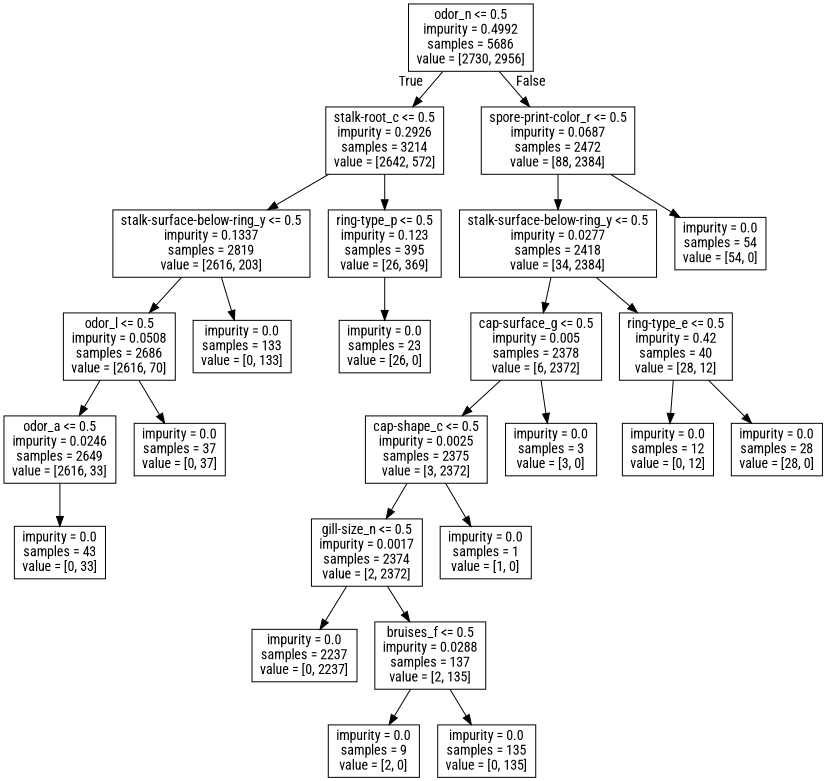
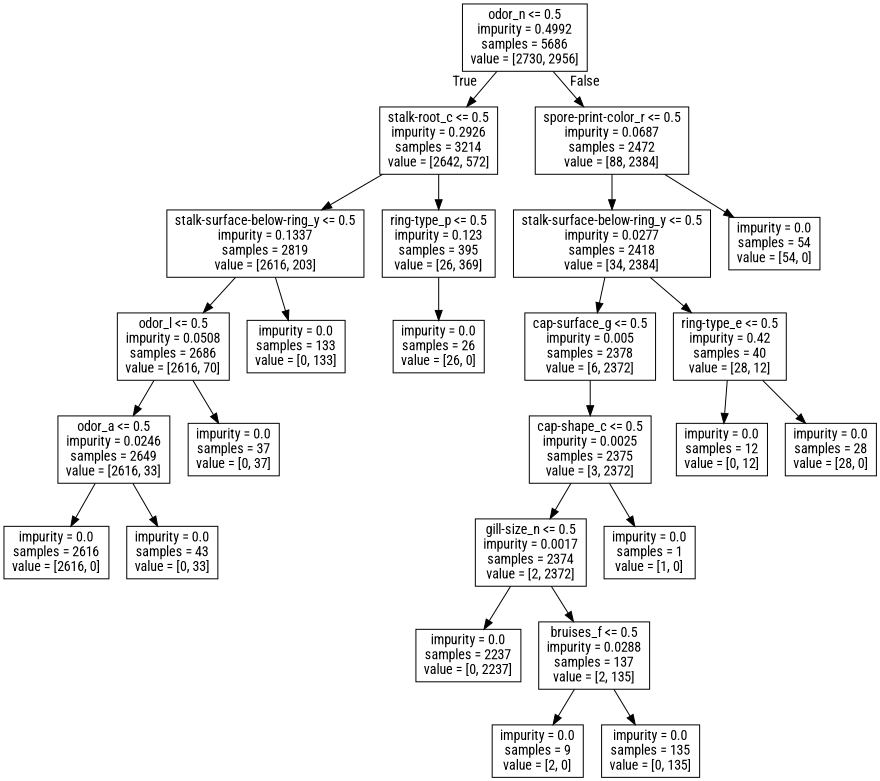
node "impurity = 0.0 samples = 23 value = [26, 0]": label "impurity = 0.0 samples = 23 value = [26, 0]" -> "impurity = 0.0 samples = 26 value = [26, 0]"
node "impurity = 0.0 samples = 3 value = [3, 0]": removed
node "impurity = 0.0 samples = 2616 value = [2616, 0]": added
